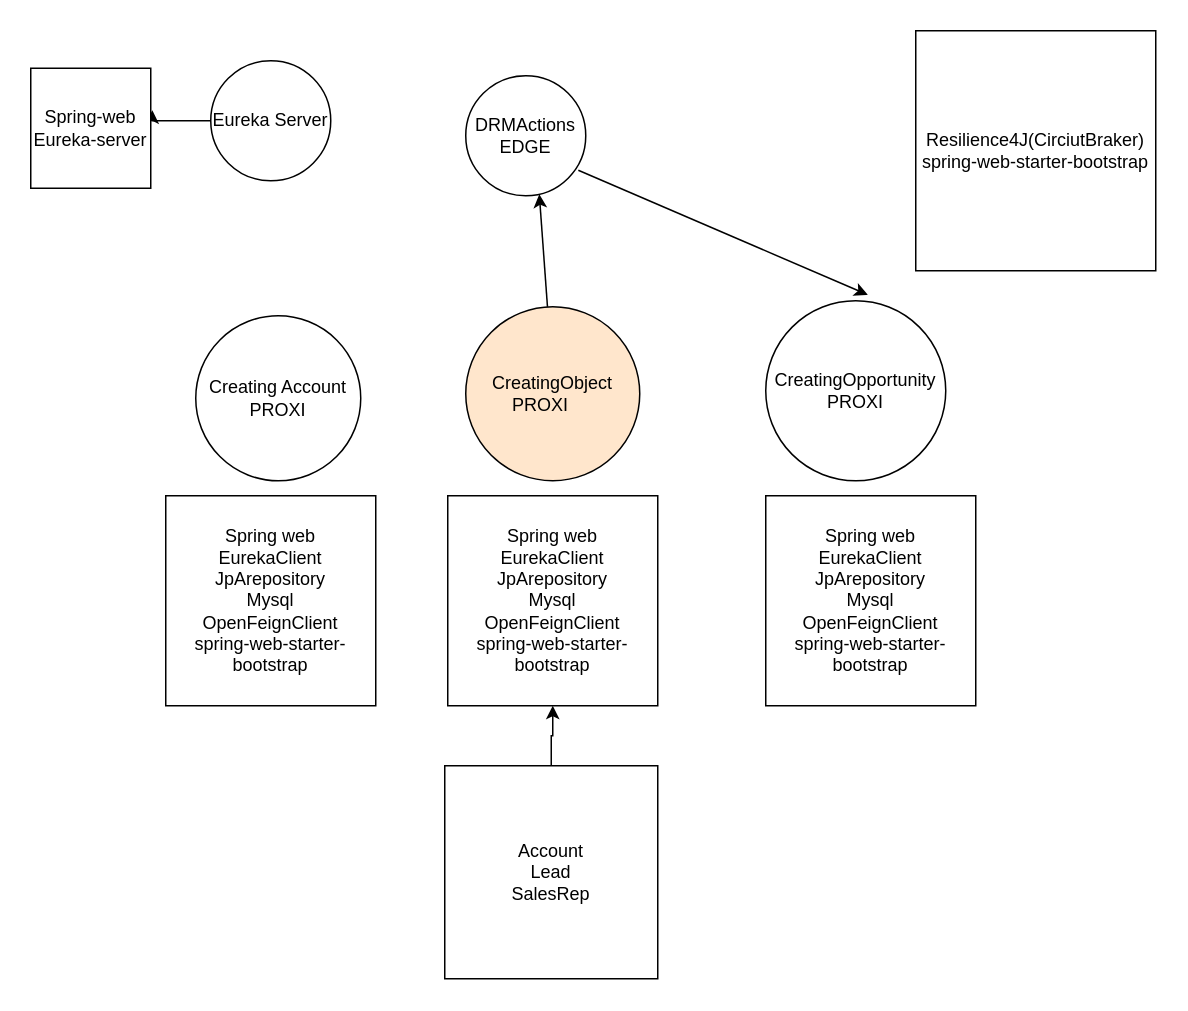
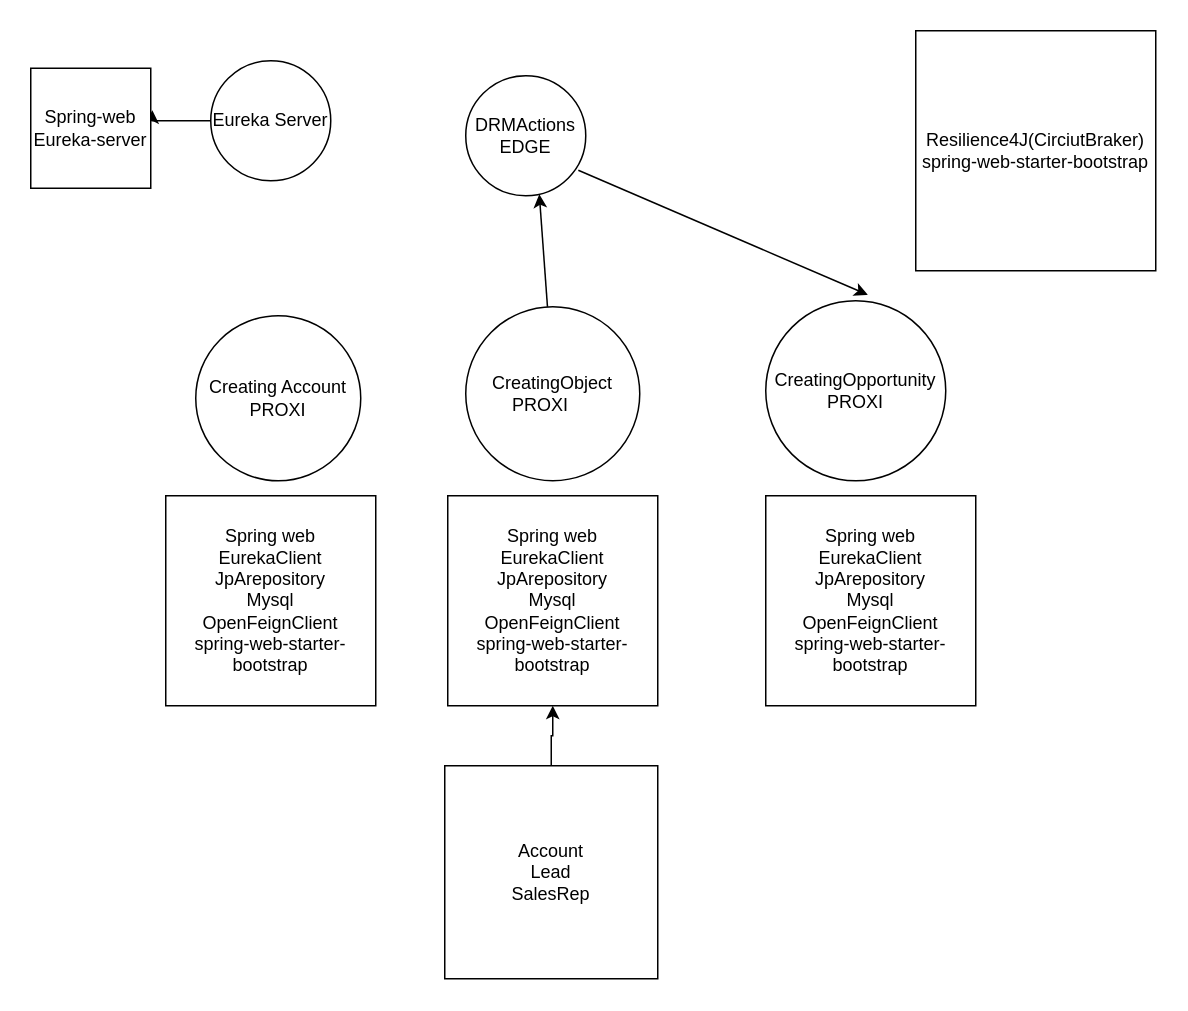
node "CreatingObject PROXI": fillcolor #ffe6cc -> #ffffff
